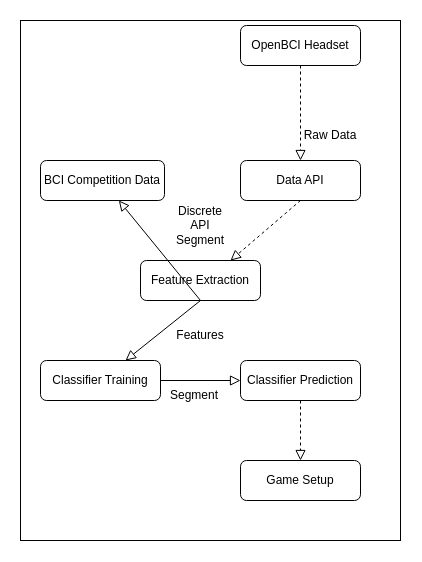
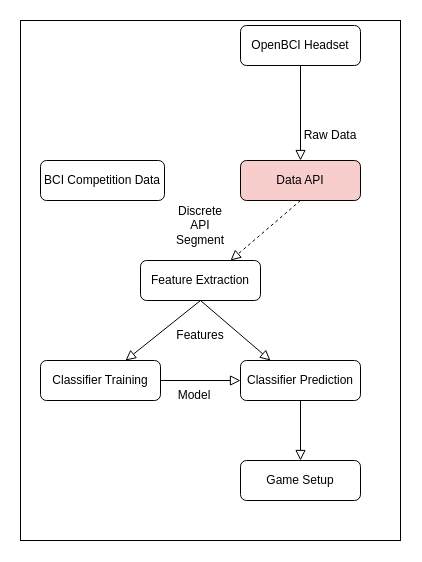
edge "OpenBCI Headset" -> "Data API": style dashed -> solid
node "Data API": fillcolor #ffffff -> #f8cecc
edge "Feature Extraction" -> "BCI Competition Data": now "Feature Extraction" -> "Classifier Prediction"
node "Segment": label "Segment" -> "Model"
edge "Classifier Prediction" -> "Game Setup": style dashed -> solid
